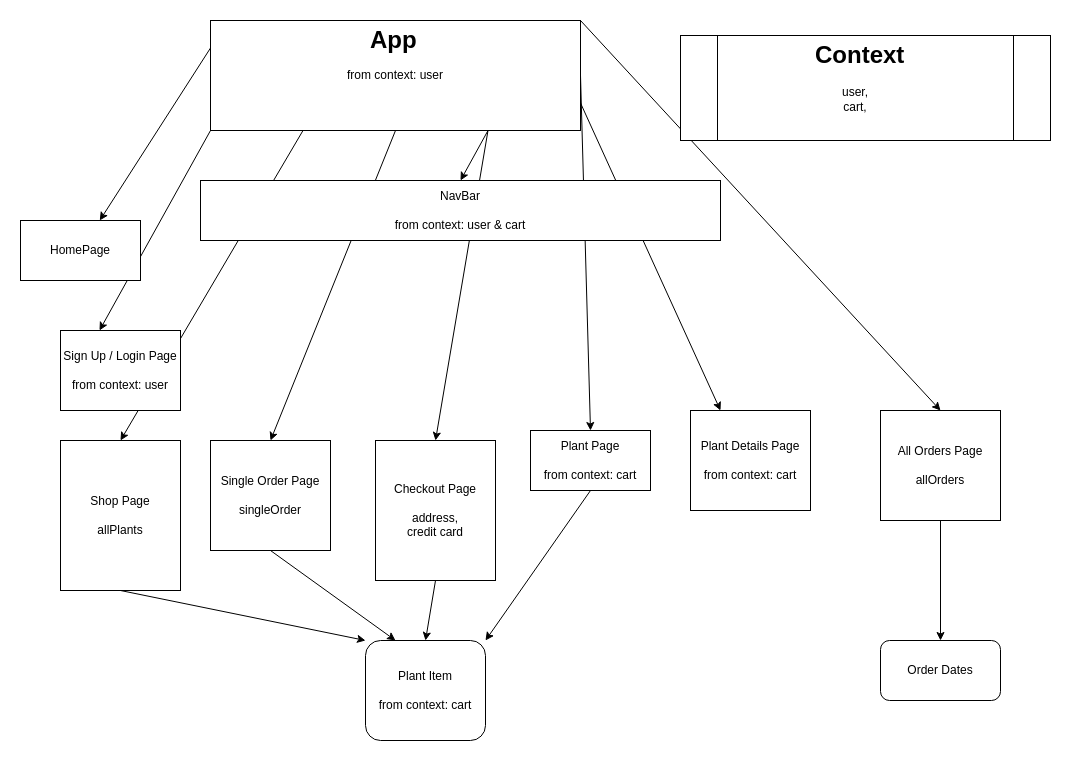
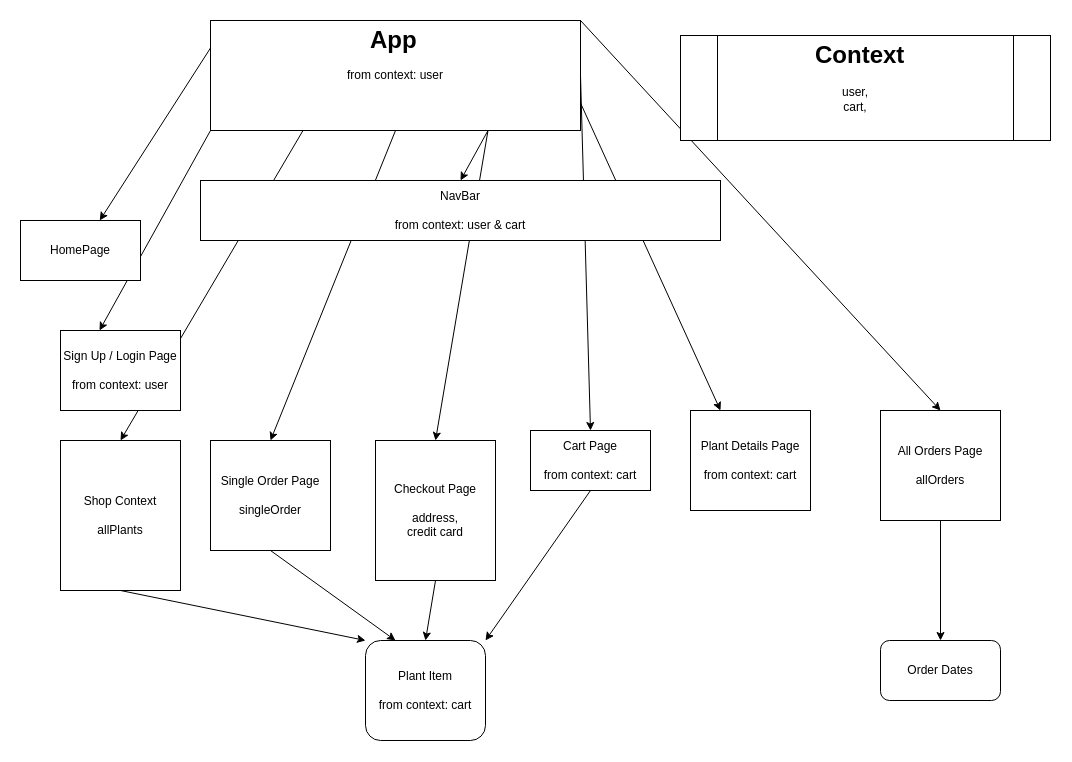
node "Plant Page from context: cart": label "Plant Page from context: cart" -> "Cart Page from context: cart"
node "Shop Page allPlants": label "Shop Page allPlants" -> "Shop Context allPlants"
